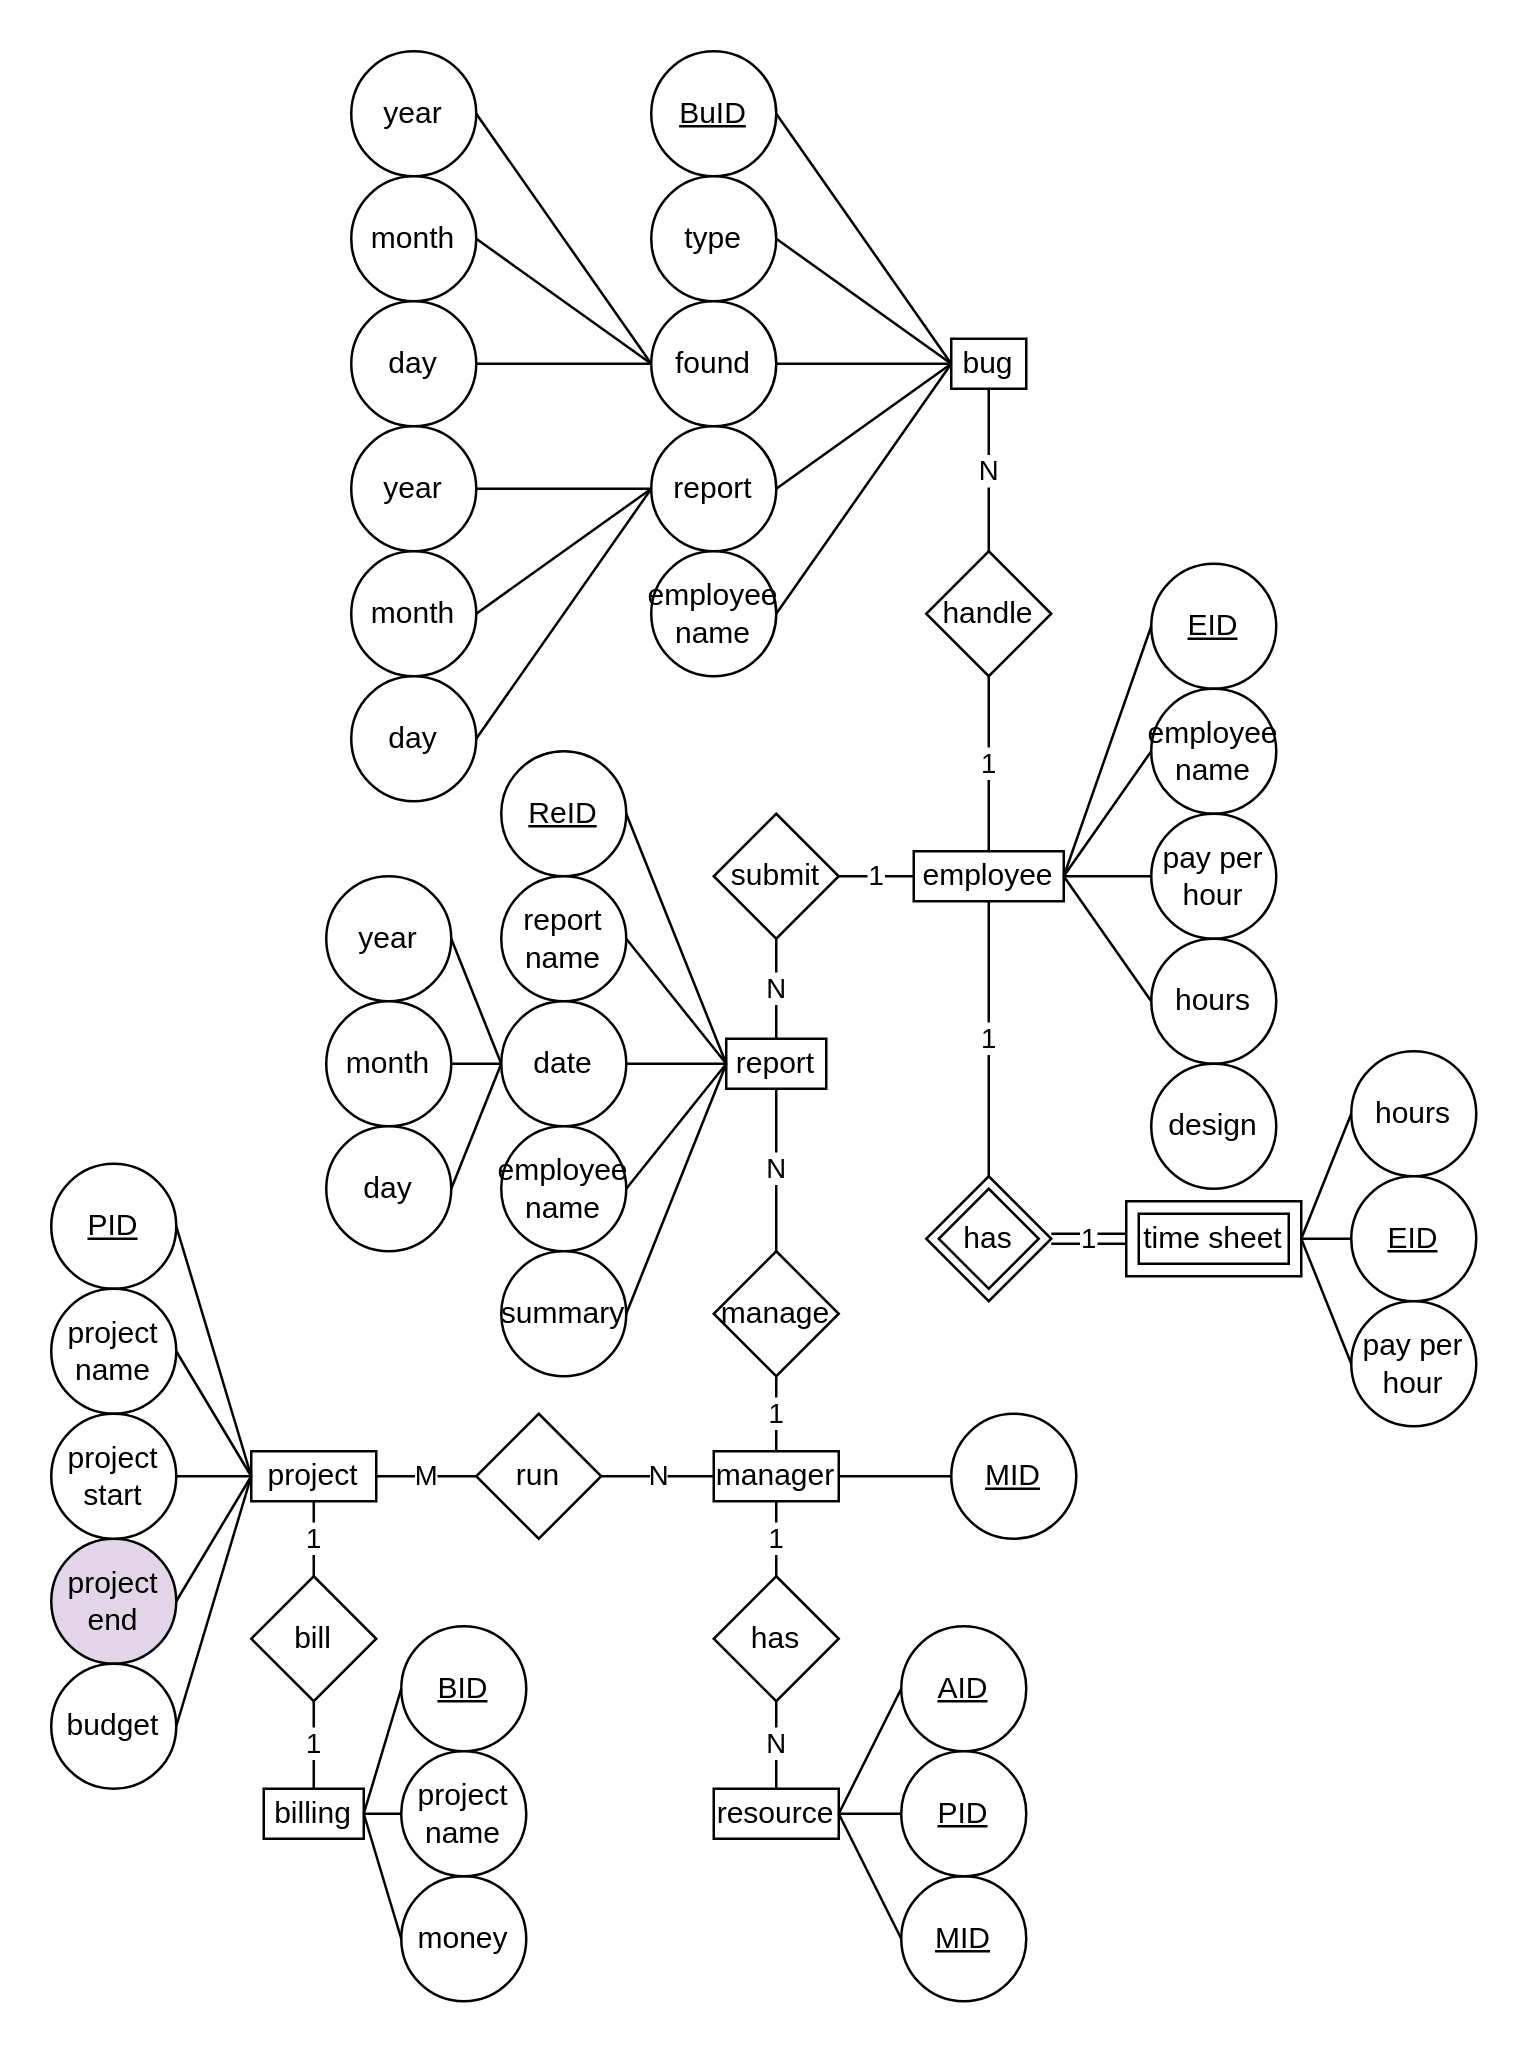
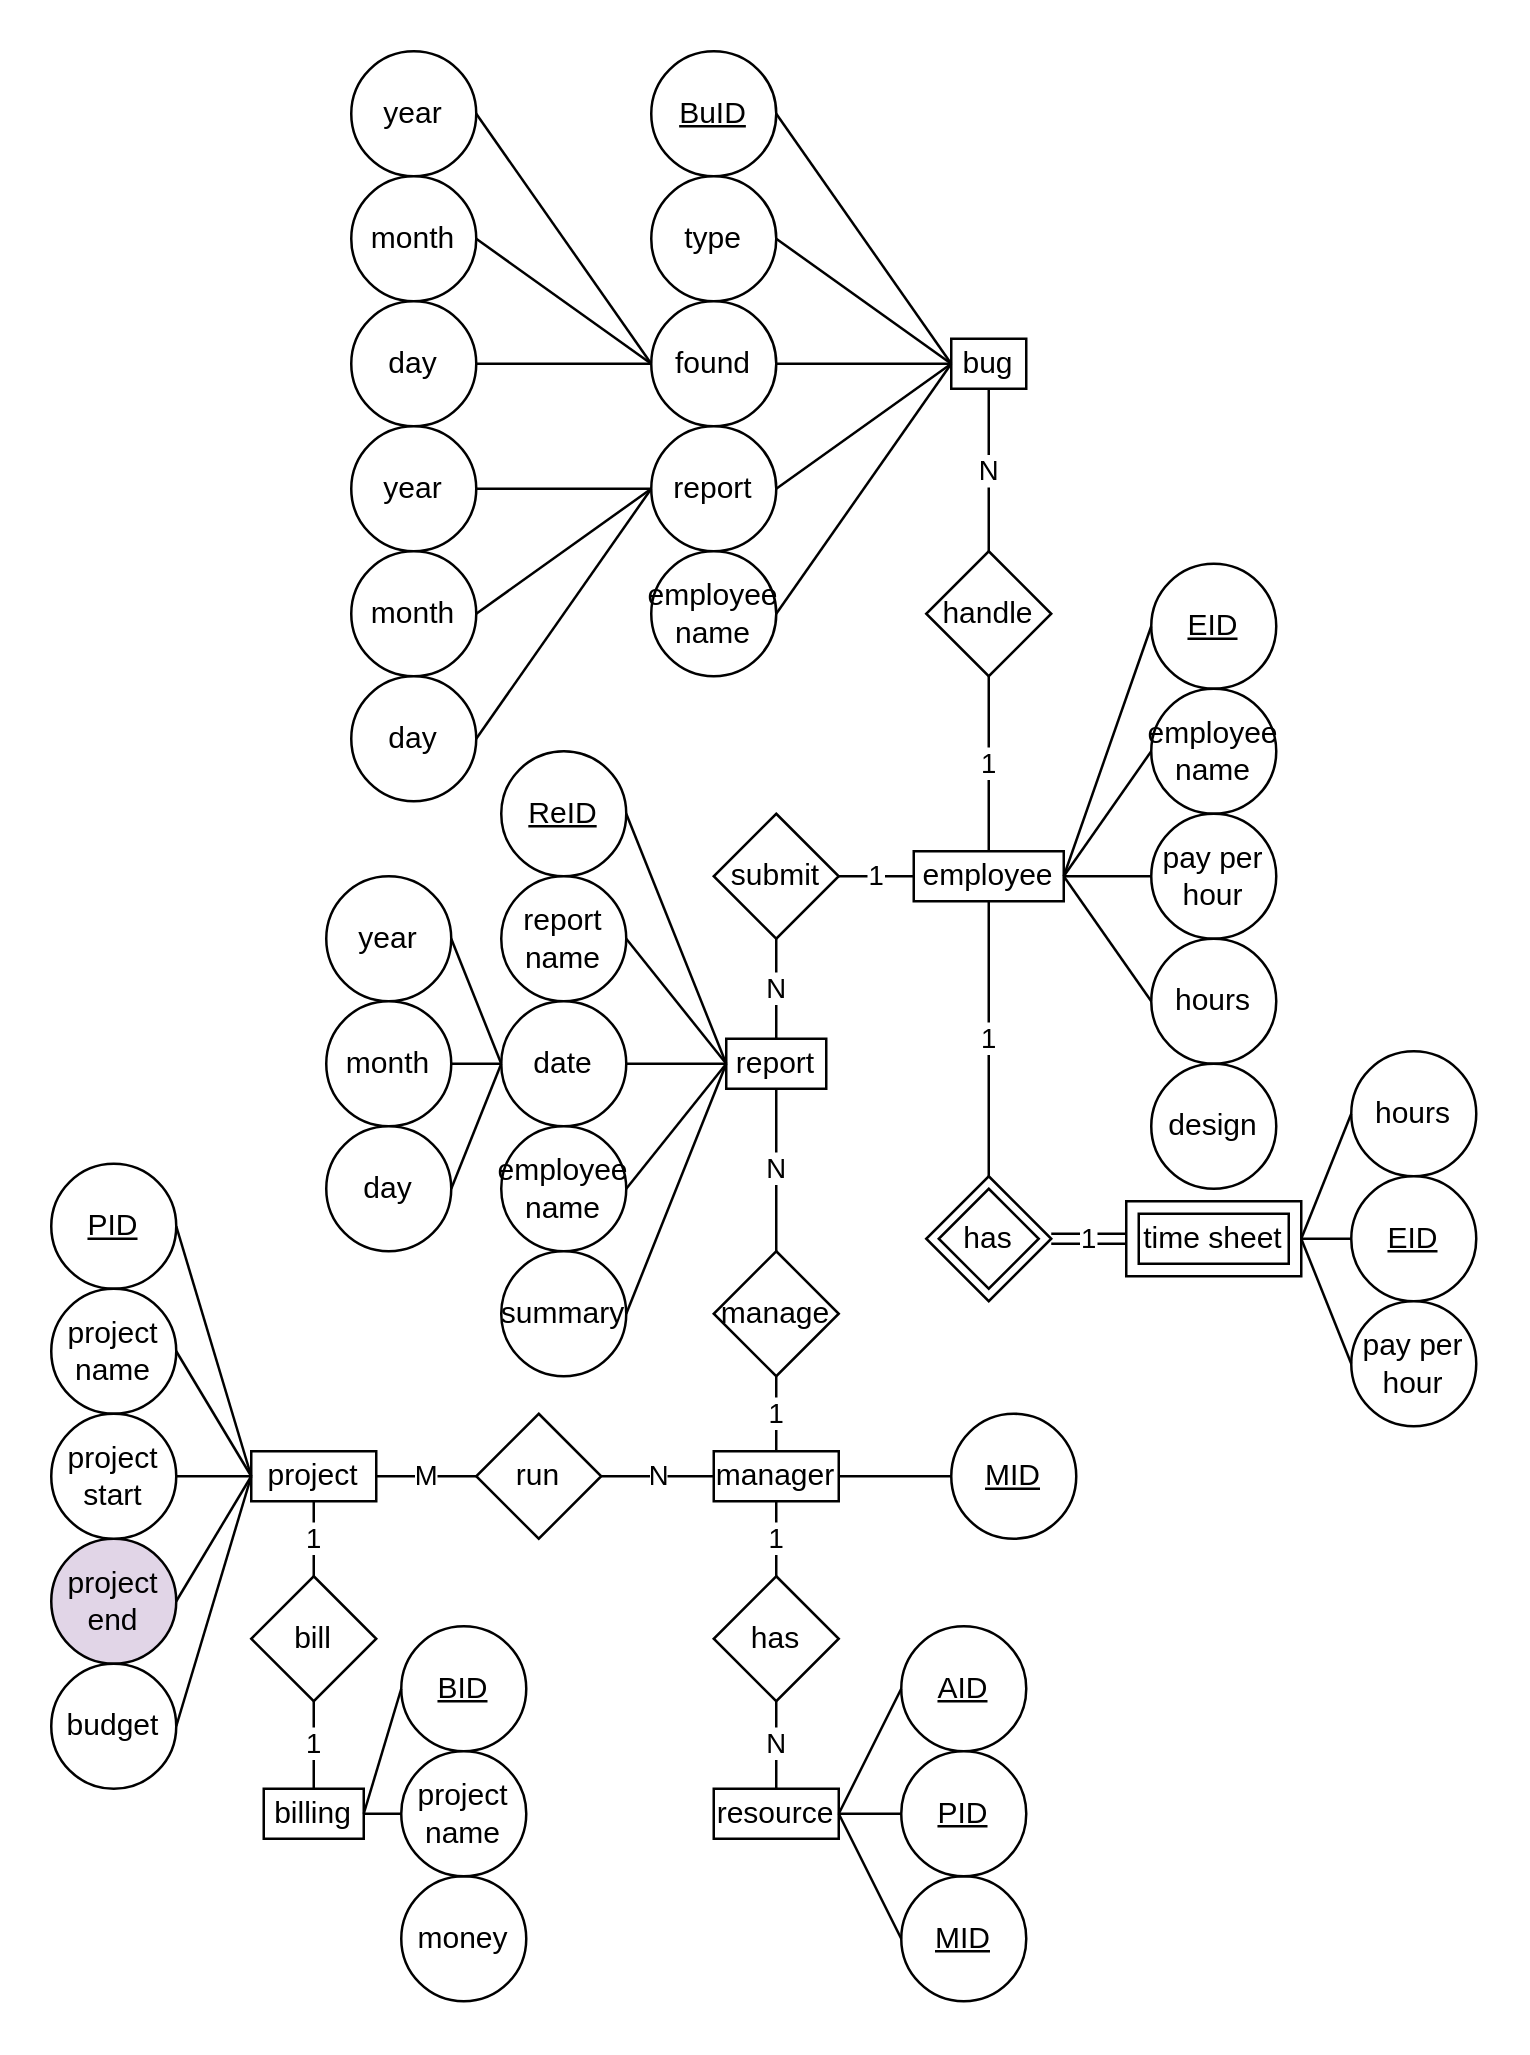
edge "billing" -- "money": removed
